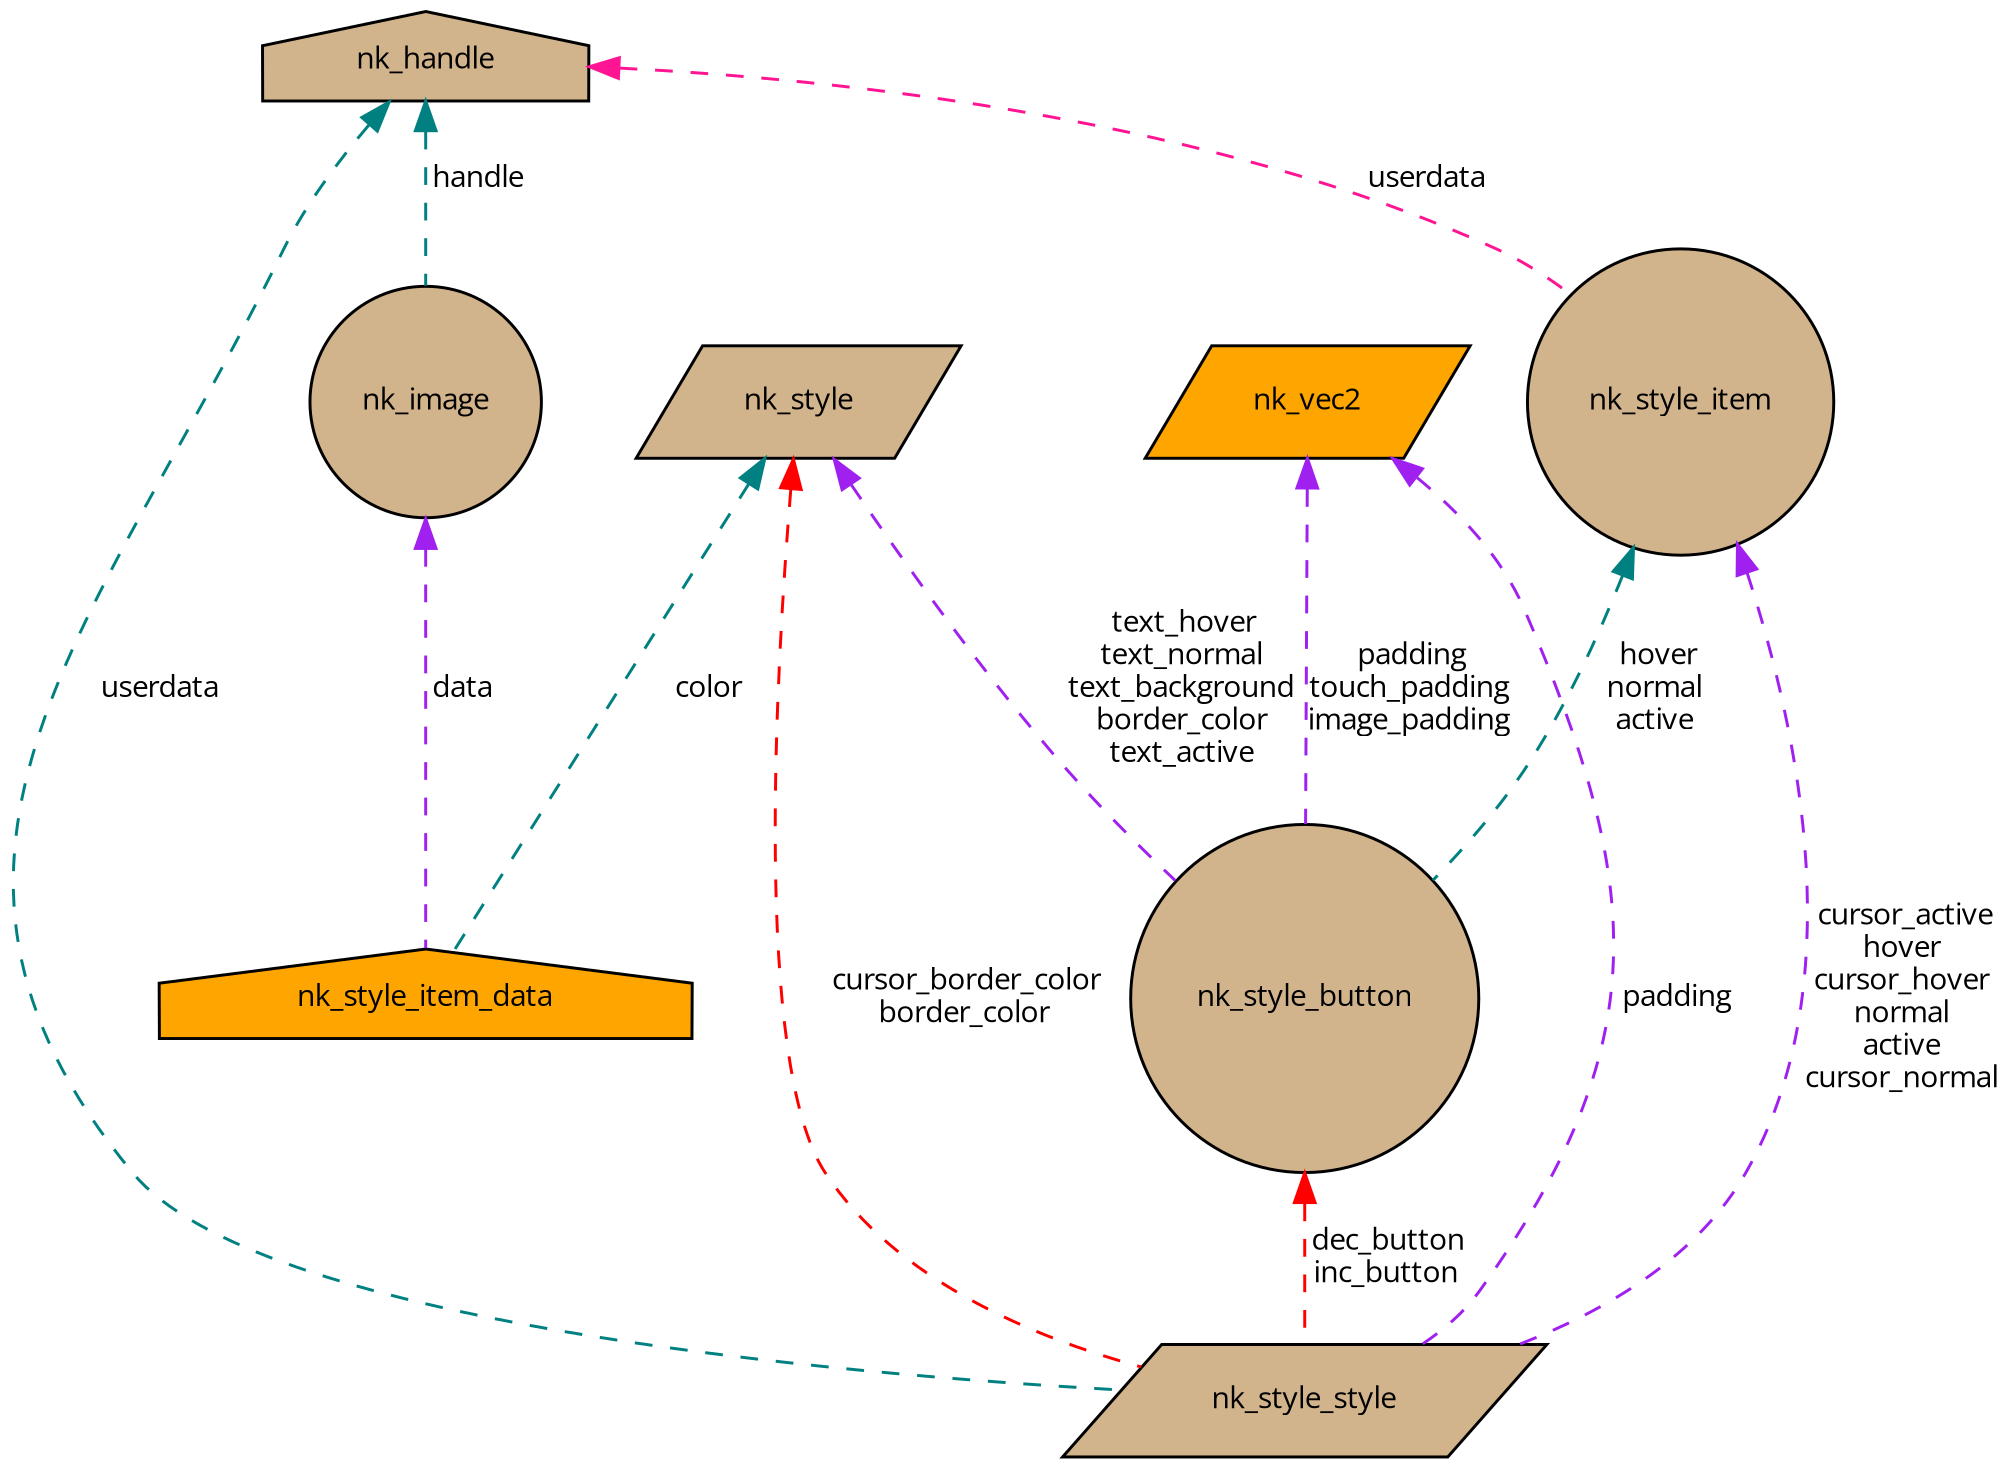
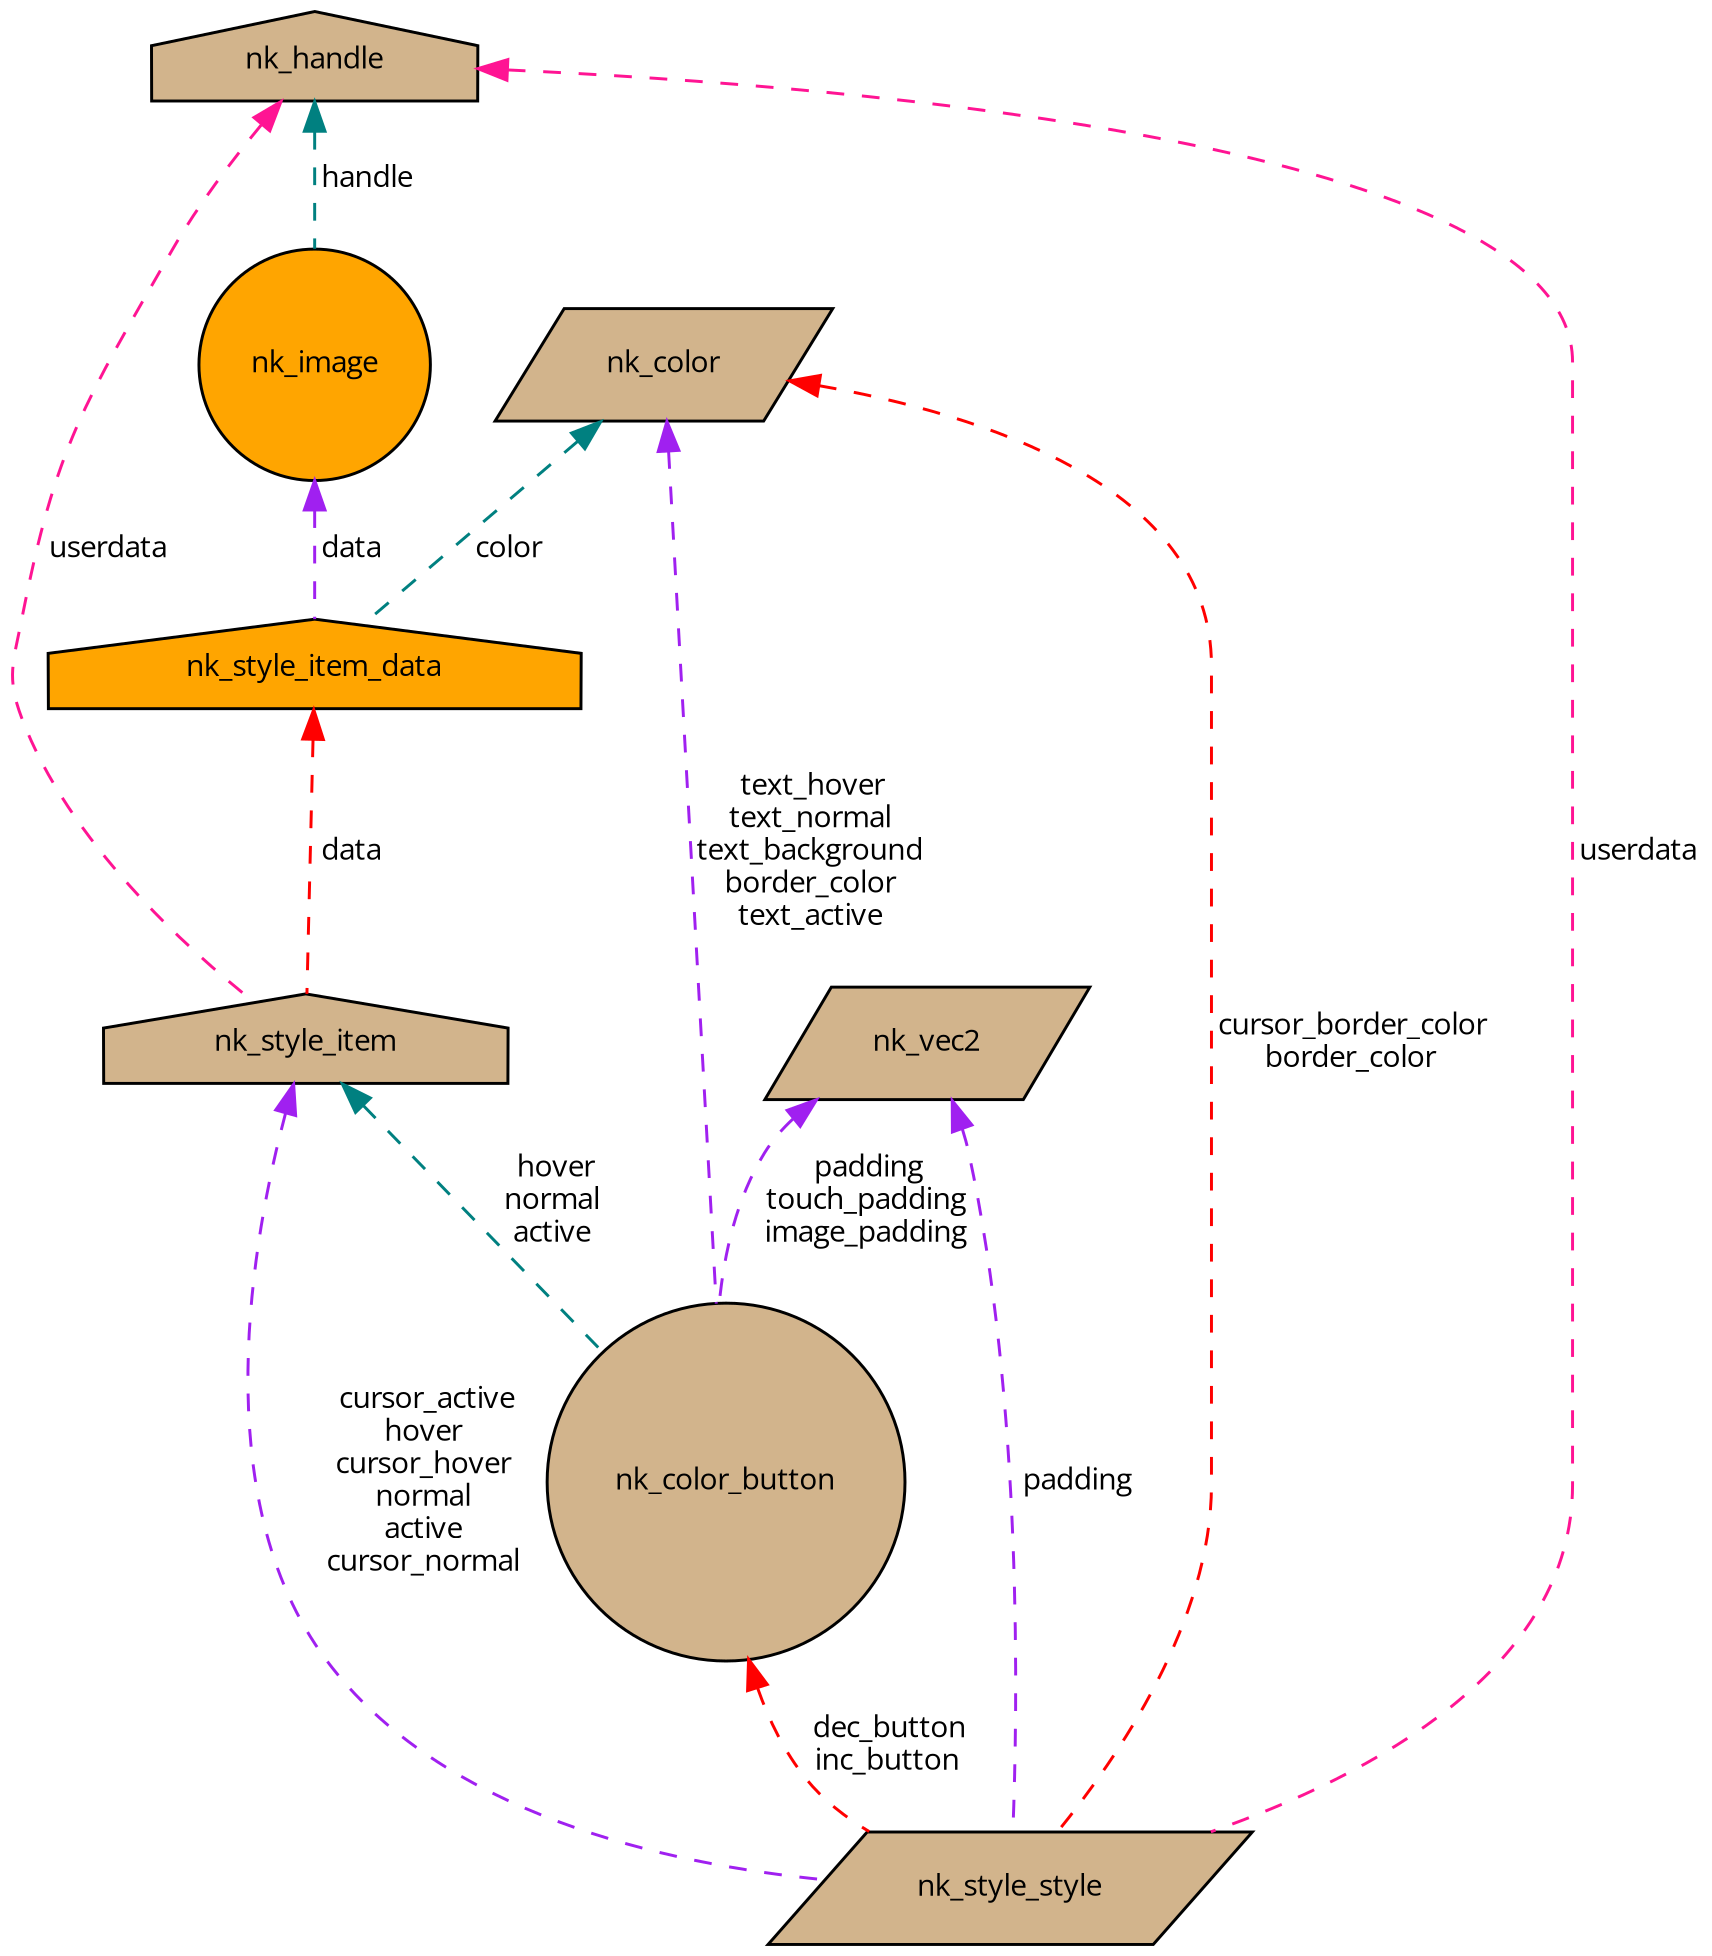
node "nk_image": fillcolor tan -> orange
node "nk_style": label "nk_style" -> "nk_color"
node "nk_vec2": fillcolor orange -> tan
node "nk_style_item": shape circle -> house
edge "nk_style_item" -> "nk_style_item_data": added, label "data"
node "nk_style_button": label "nk_style_button" -> "nk_color_button"
edge "nk_style_style" -> "nk_handle": color teal -> deeppink
